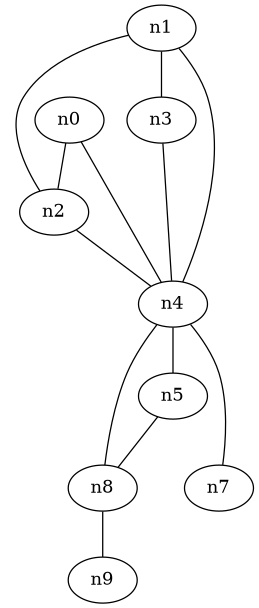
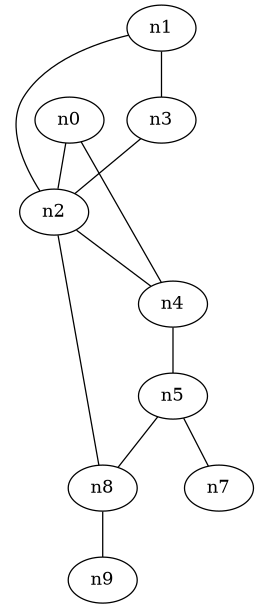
edge "n1" -- "n4": removed
edge "n3" -- "n4": now "n3" -- "n2"
edge "n4" -- "n8": now "n2" -- "n8"
edge "n4" -- "n7": now "n5" -- "n7"
